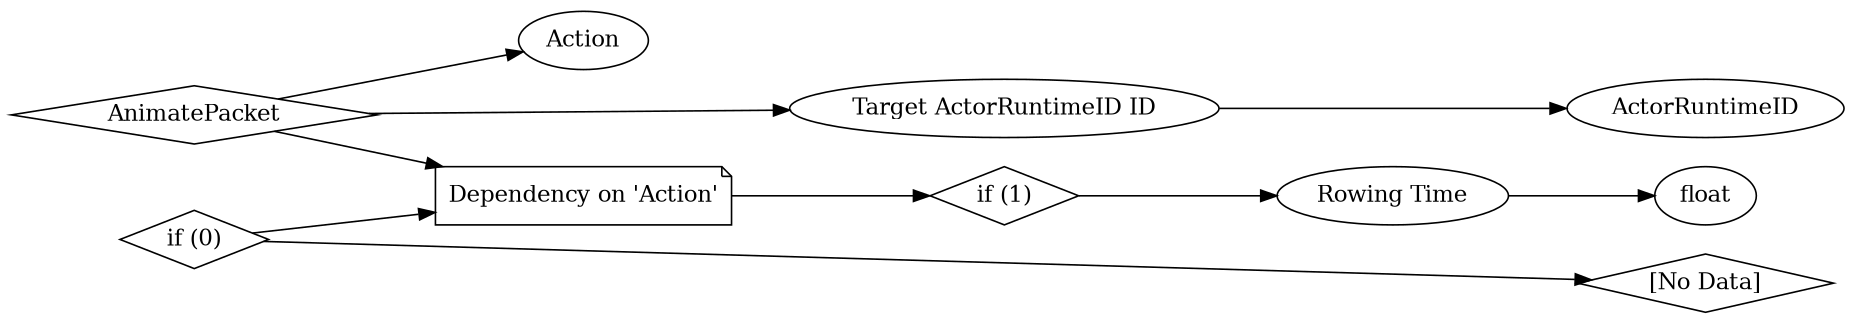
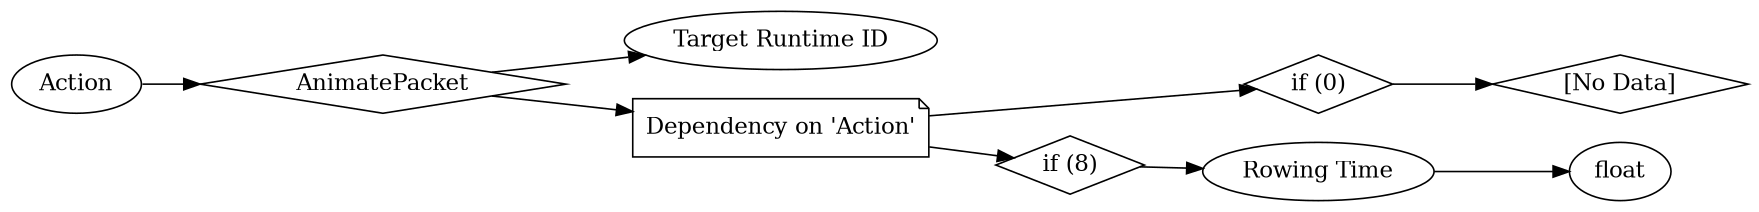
edge "AnimatePacket" -> "Action": reversed
node "Target ActorRuntimeID ID": label "Target ActorRuntimeID ID" -> "Target Runtime ID"
node "ActorRuntimeID": removed
node "if (1)": label "if (1)" -> "if (8)"
edge "if (0)" -> "Dependency on 'Action'": reversed
